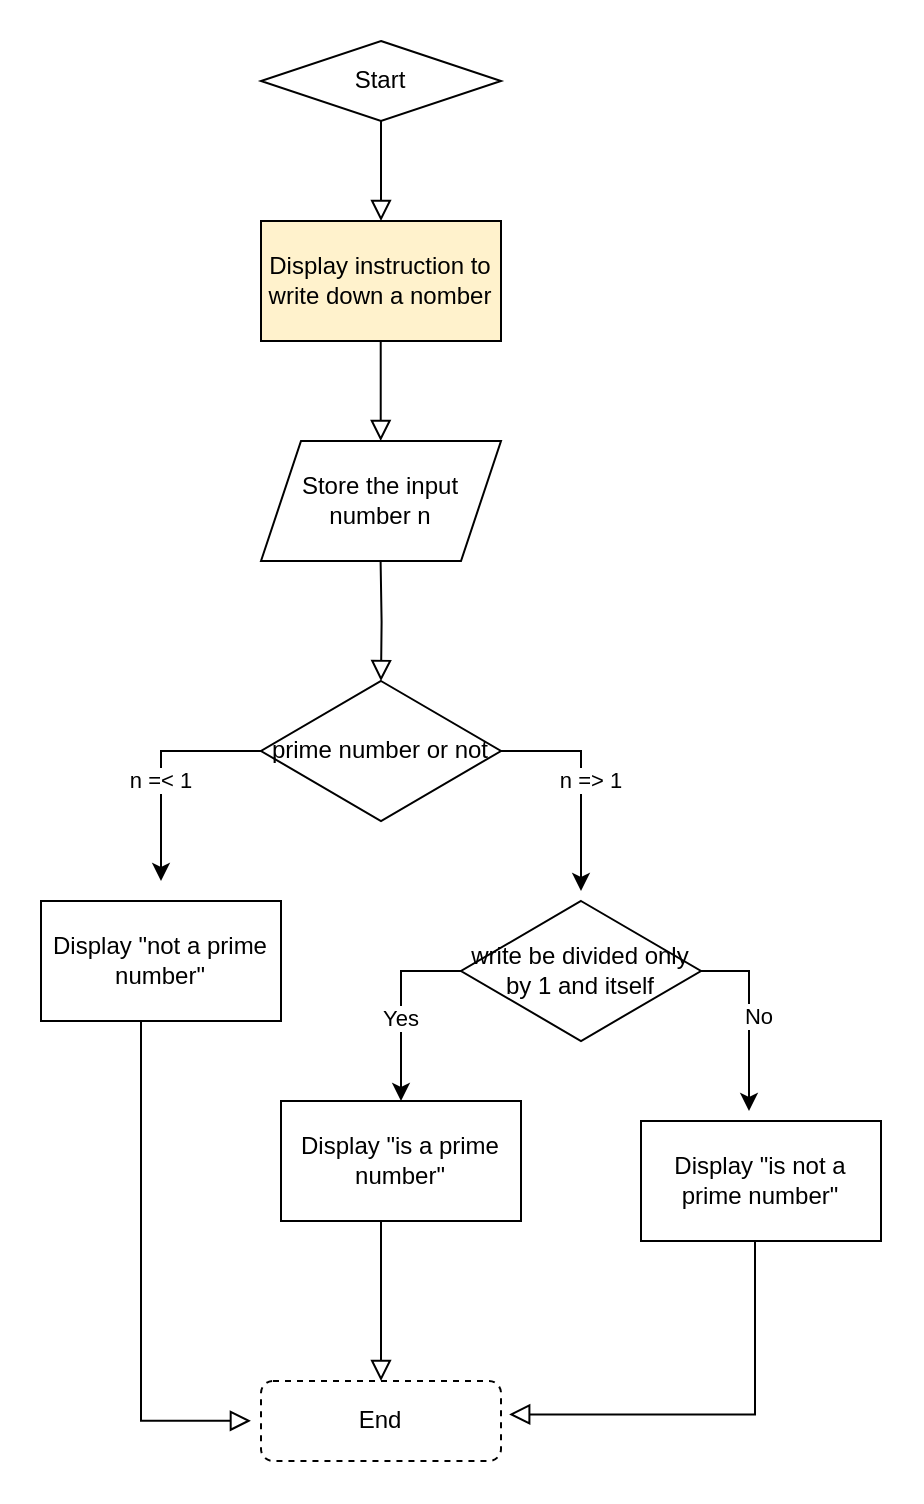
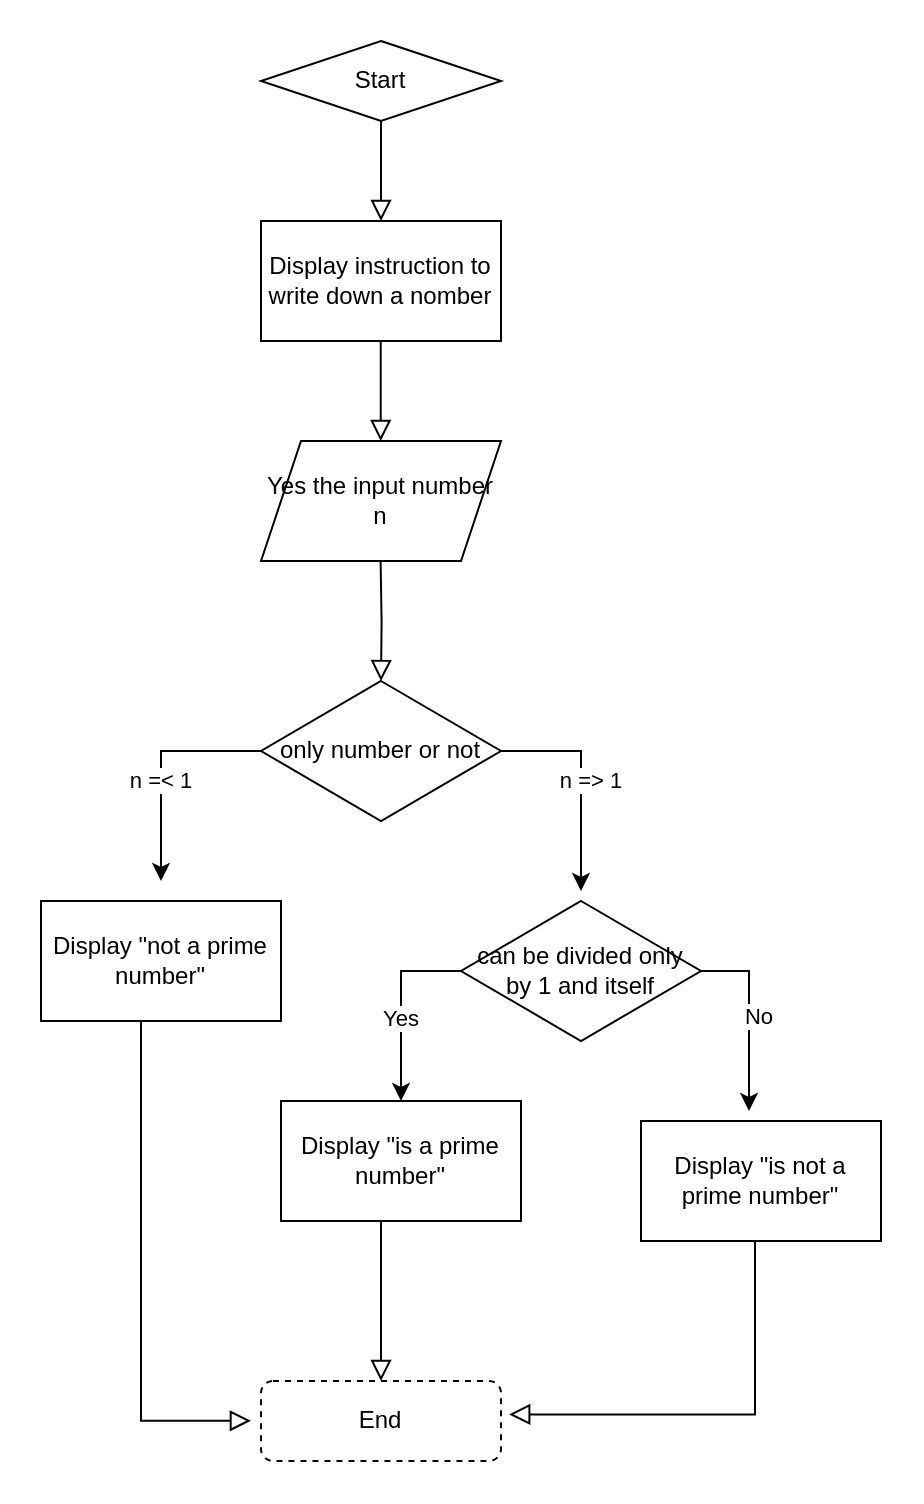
node "Display instruction to write down a nomber": fillcolor #fff2cc -> #ffffff
node "Store the input number n": label "Store the input number n" -> "Yes the input number n"
node "prime number or not": label "prime number or not" -> "only number or not"
node "write be divided only by 1 and itself": label "write be divided only by 1 and itself" -> "can be divided only by 1 and itself"
